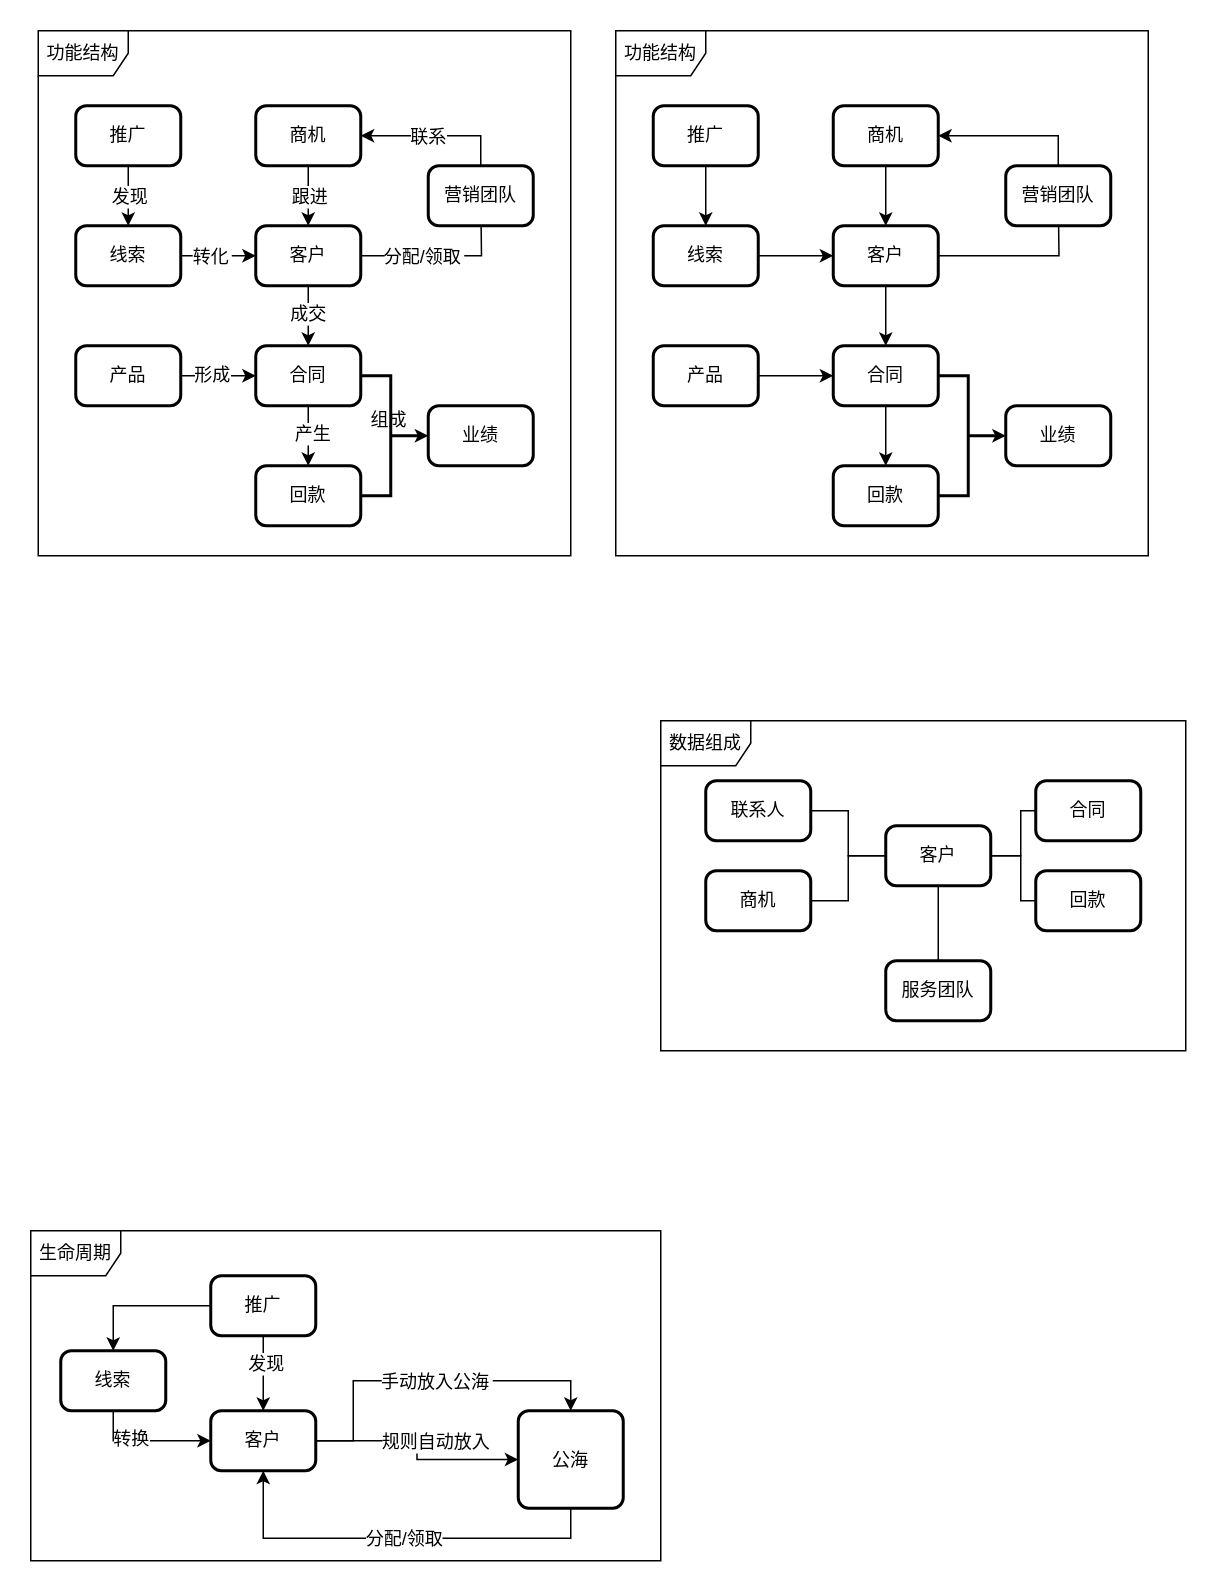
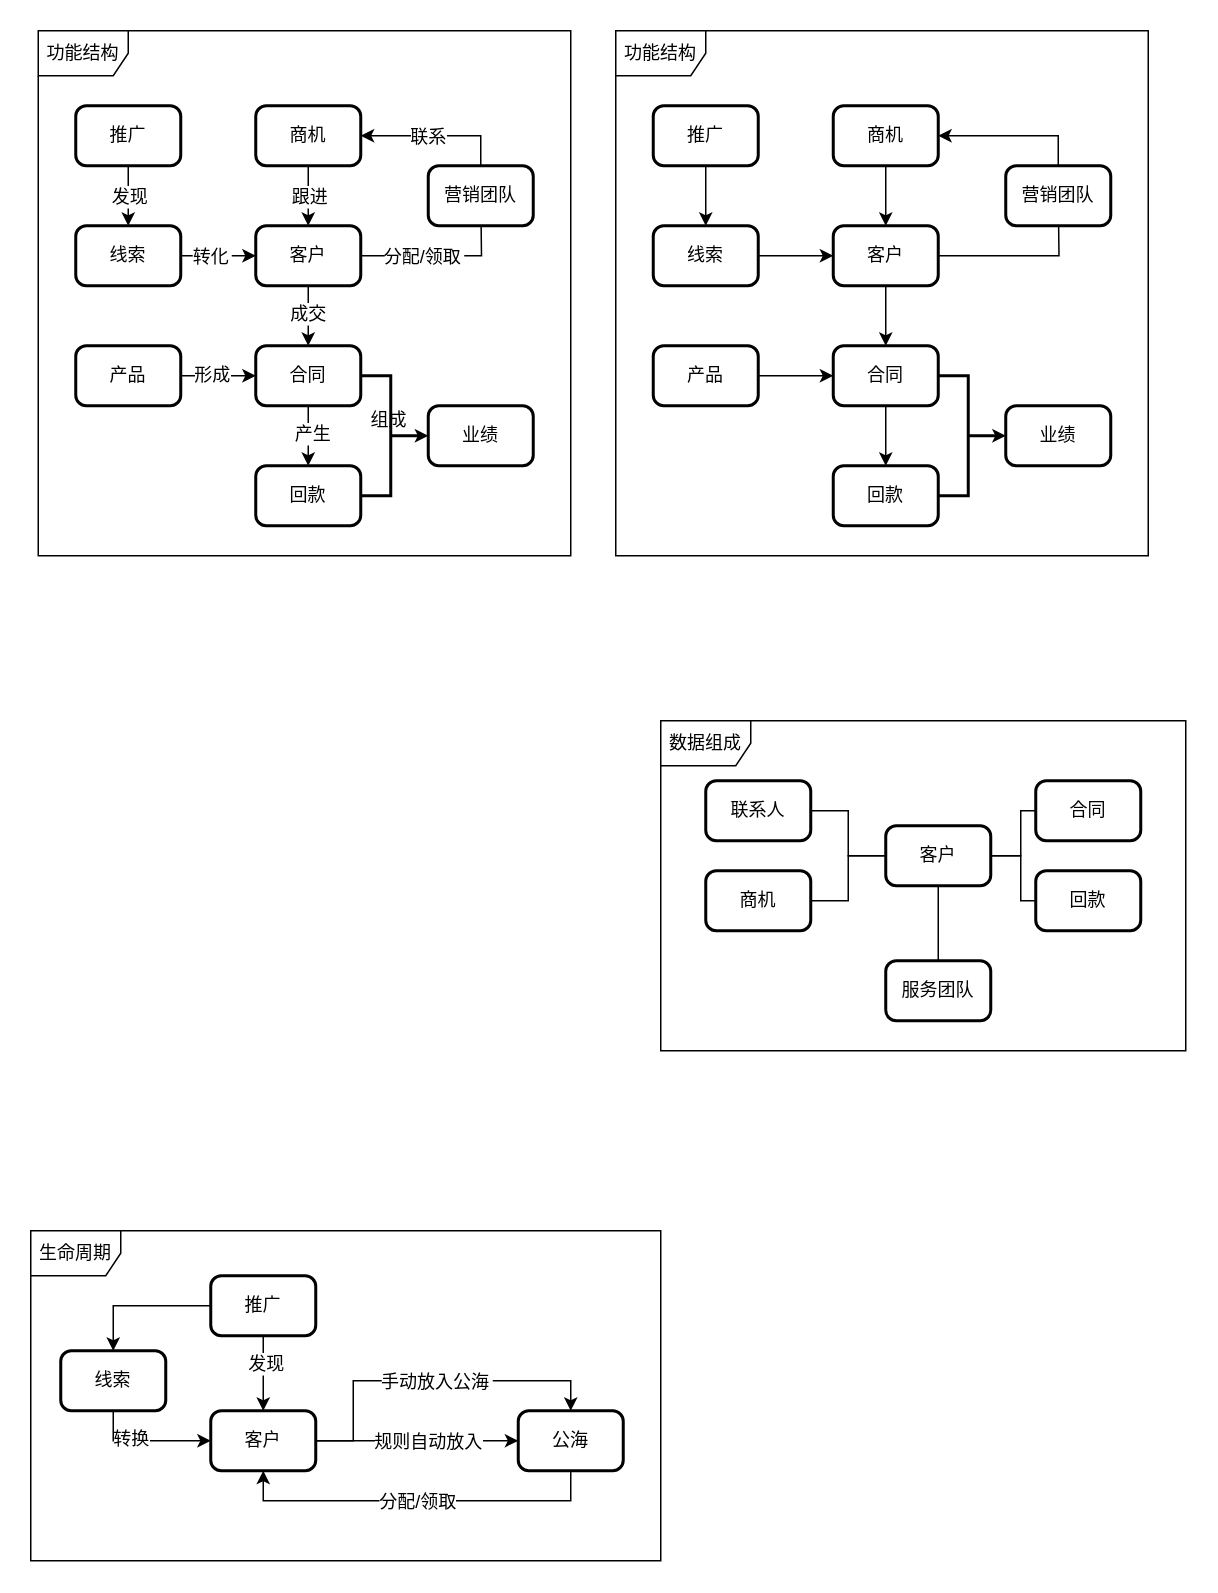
node "公海": size 105x98 -> 105x60
